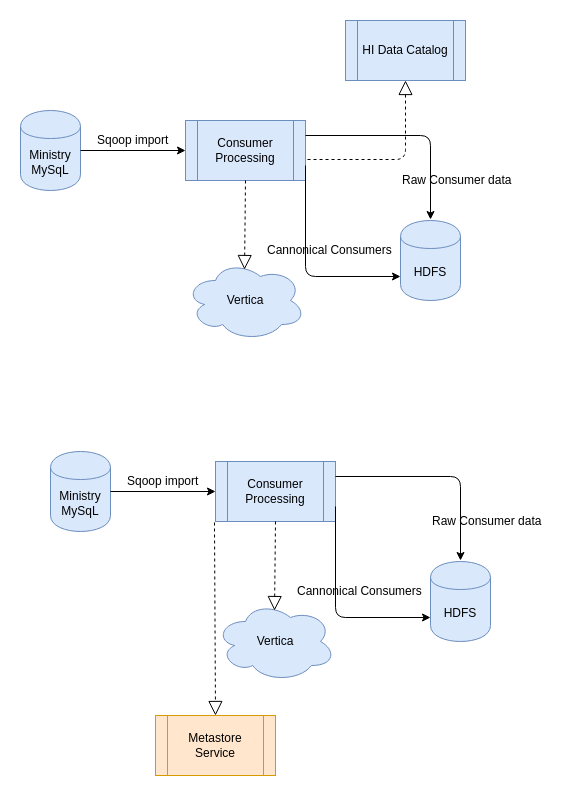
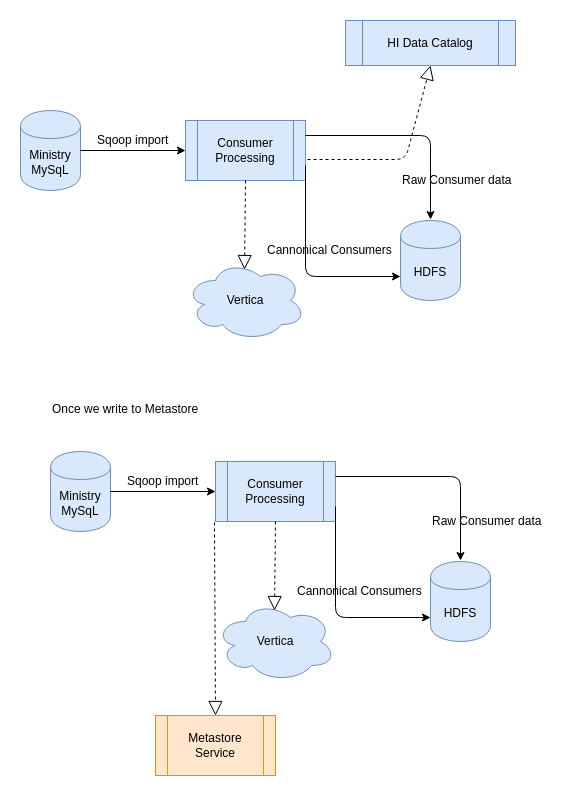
node "HI Data Catalog": size 120x60 -> 170x45
node "Once we write to Metastore": added
